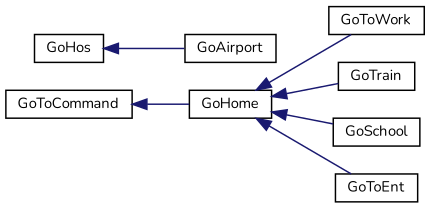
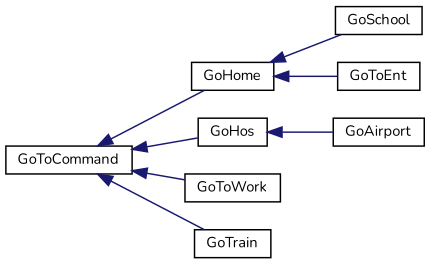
edge "GoToWork" -> "GoHome": now "GoToWork" -> "GoToCommand"
edge "GoTrain" -> "GoHome": now "GoTrain" -> "GoToCommand"
edge "GoHos" -> "GoToCommand": added
